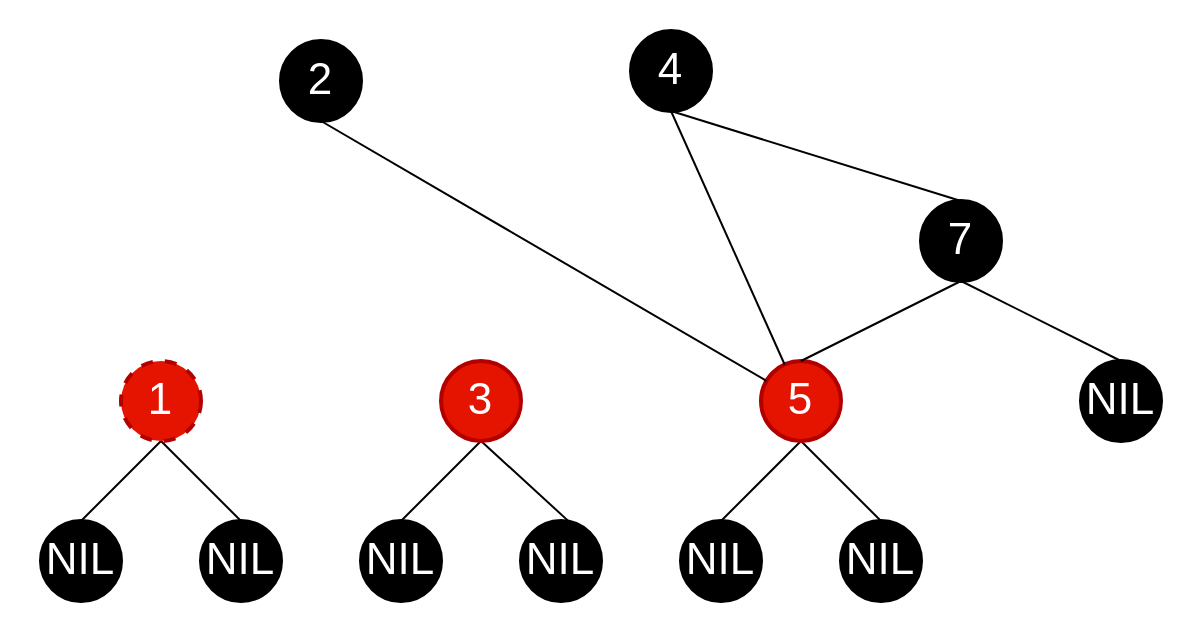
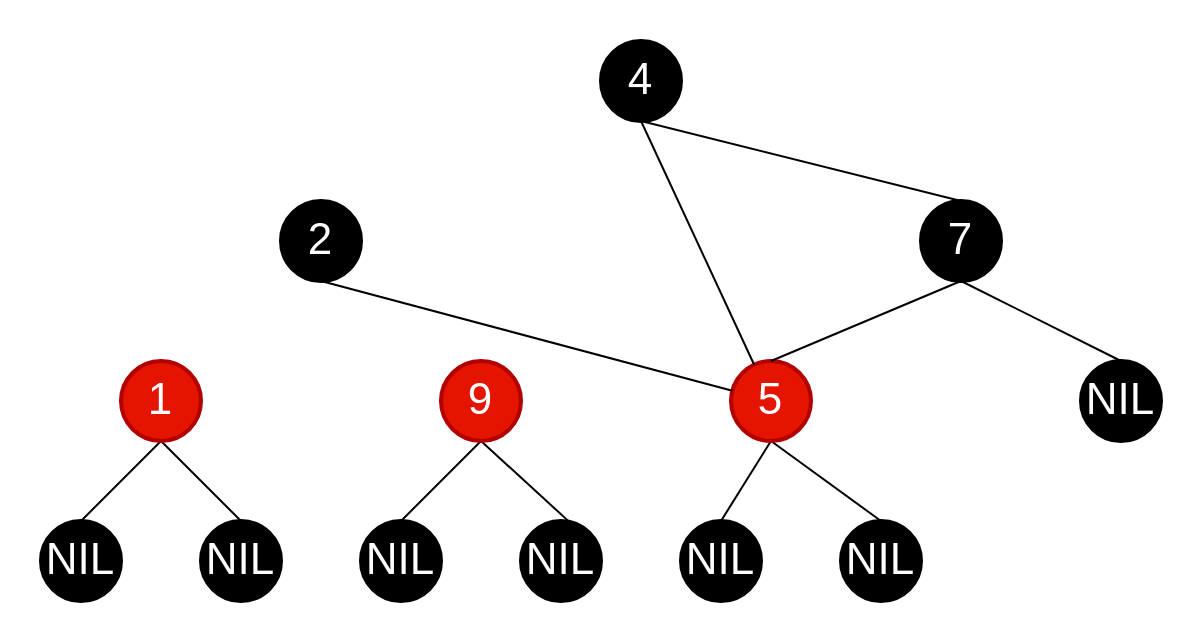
node "4": moved (671, 71) -> (641, 81)
node "2": moved (321, 81) -> (321, 241)
node "1": style dashed -> solid
node "3": label "3" -> "9"
node "5": moved (801, 401) -> (771, 401)
